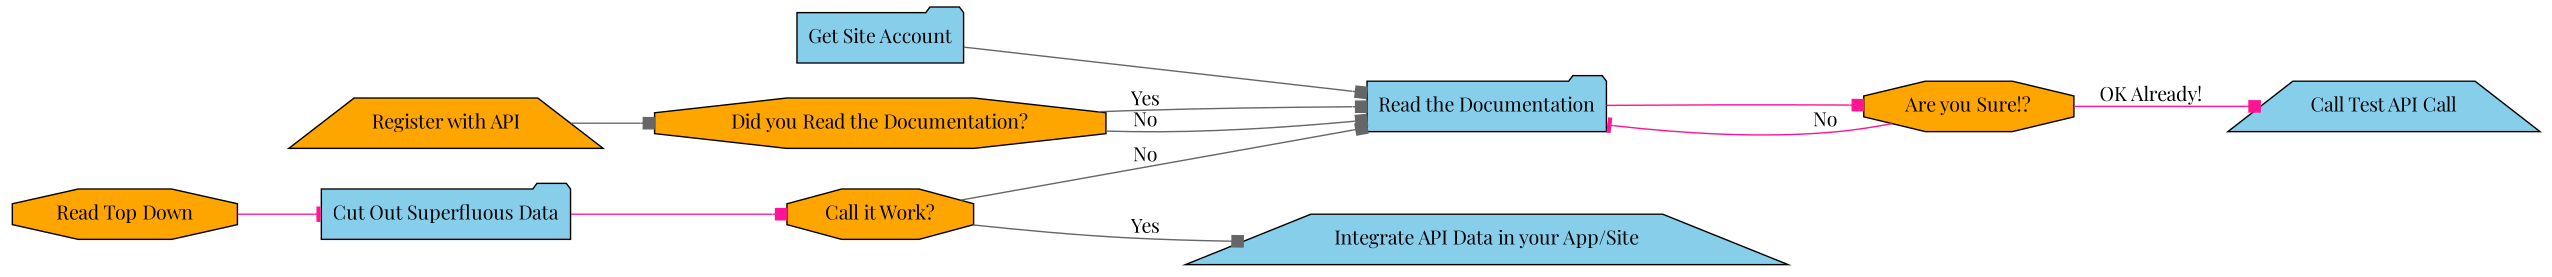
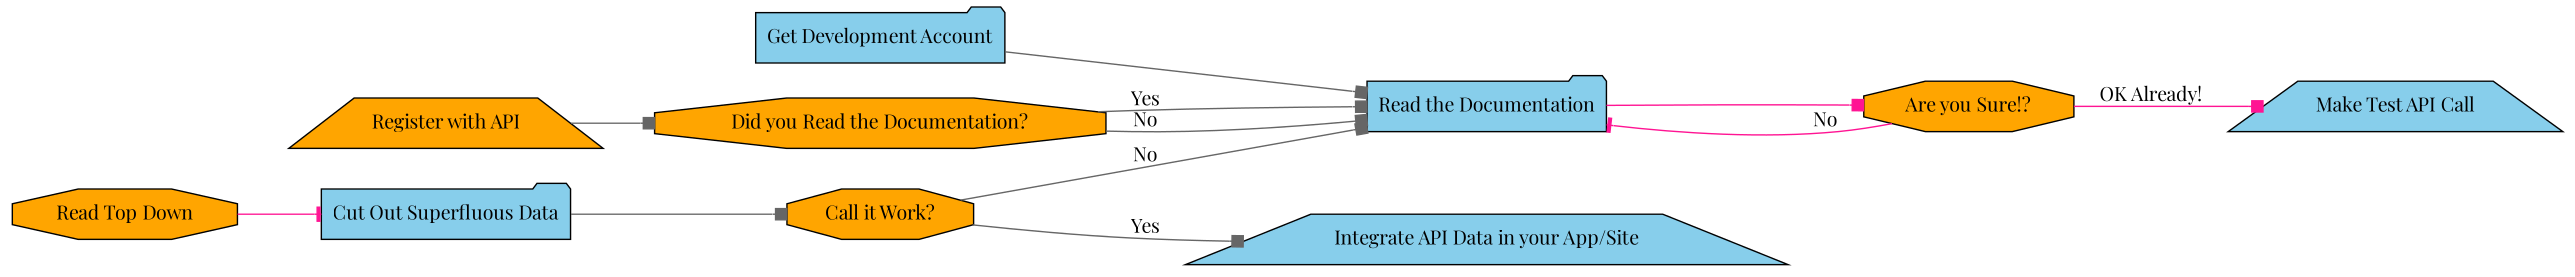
node "Get Site Account": label "Get Site Account" -> "Get Development Account"
node "Call Test API Call": label "Call Test API Call" -> "Make Test API Call"
edge "Cut Out Superfluous Data" -> "Call it Work?": color deeppink -> gray40
